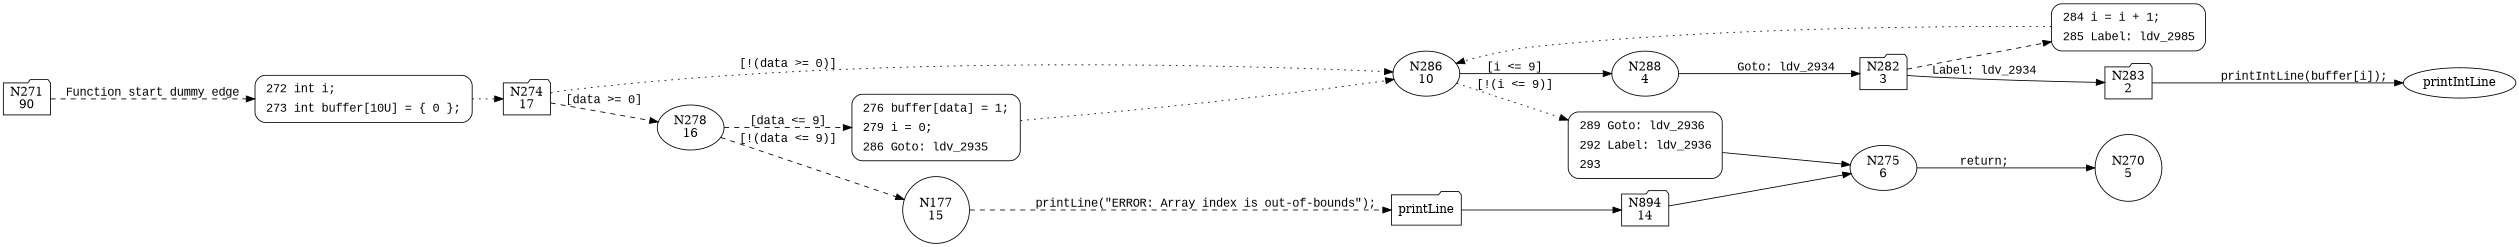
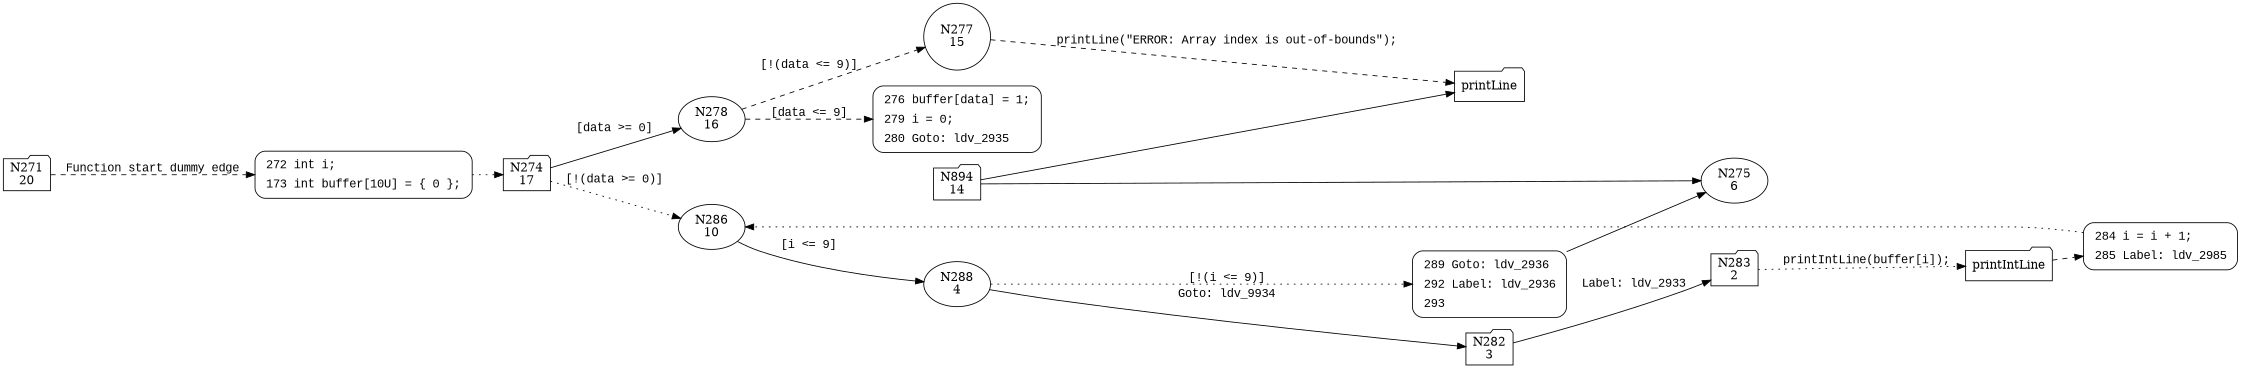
edge "N282 3" -> "284": now "printIntLine" -> "284"
edge "N288 4" -> "N282 3": label "Goto: ldv_2934" -> "Goto: ldv_9934"
edge "N282 3" -> "N283 2": label "Label: ldv_2934" -> "Label: ldv_2933"
edge "N283 2" -> "printIntLine": style solid -> dotted
node "printIntLine": shape ellipse -> folder
node "N271 90": label "N271 90" -> "N271 20"
edge "N286 10" -> "289": now "N288 4" -> "289"
edge "276" -> "N286 10": removed
node "272": text "273" -> "173"
edge "N274 17" -> "N278 16": style dashed -> solid
node "276": text "286" -> "280"
node "N270 5": removed
node "N177 15": label "N177 15" -> "N277 15"
edge "printLine" -> "N894 14": reversed
